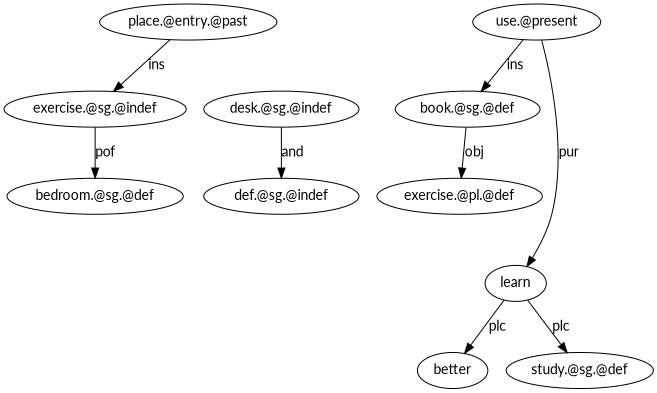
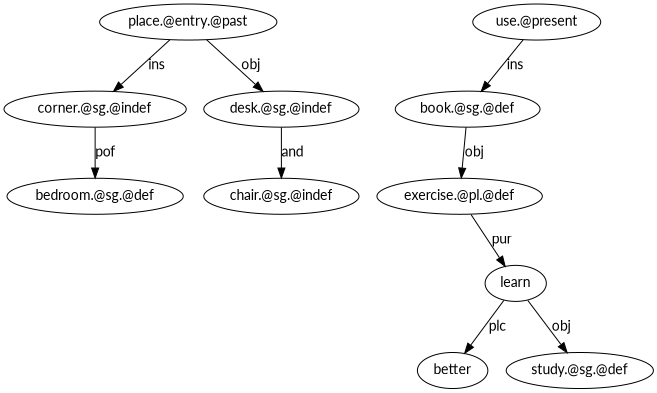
edge "place.@entry.@past" -> "desk.@sg.@indef": added, label "obj"
node "exercise.@sg.@indef": label "exercise.@sg.@indef" -> "corner.@sg.@indef"
edge "use.@present" -> "learn": now "exercise.@pl.@def" -> "learn"
node "def.@sg.@indef": label "def.@sg.@indef" -> "chair.@sg.@indef"
edge "learn" -> "study.@sg.@def": label "plc" -> "obj"
